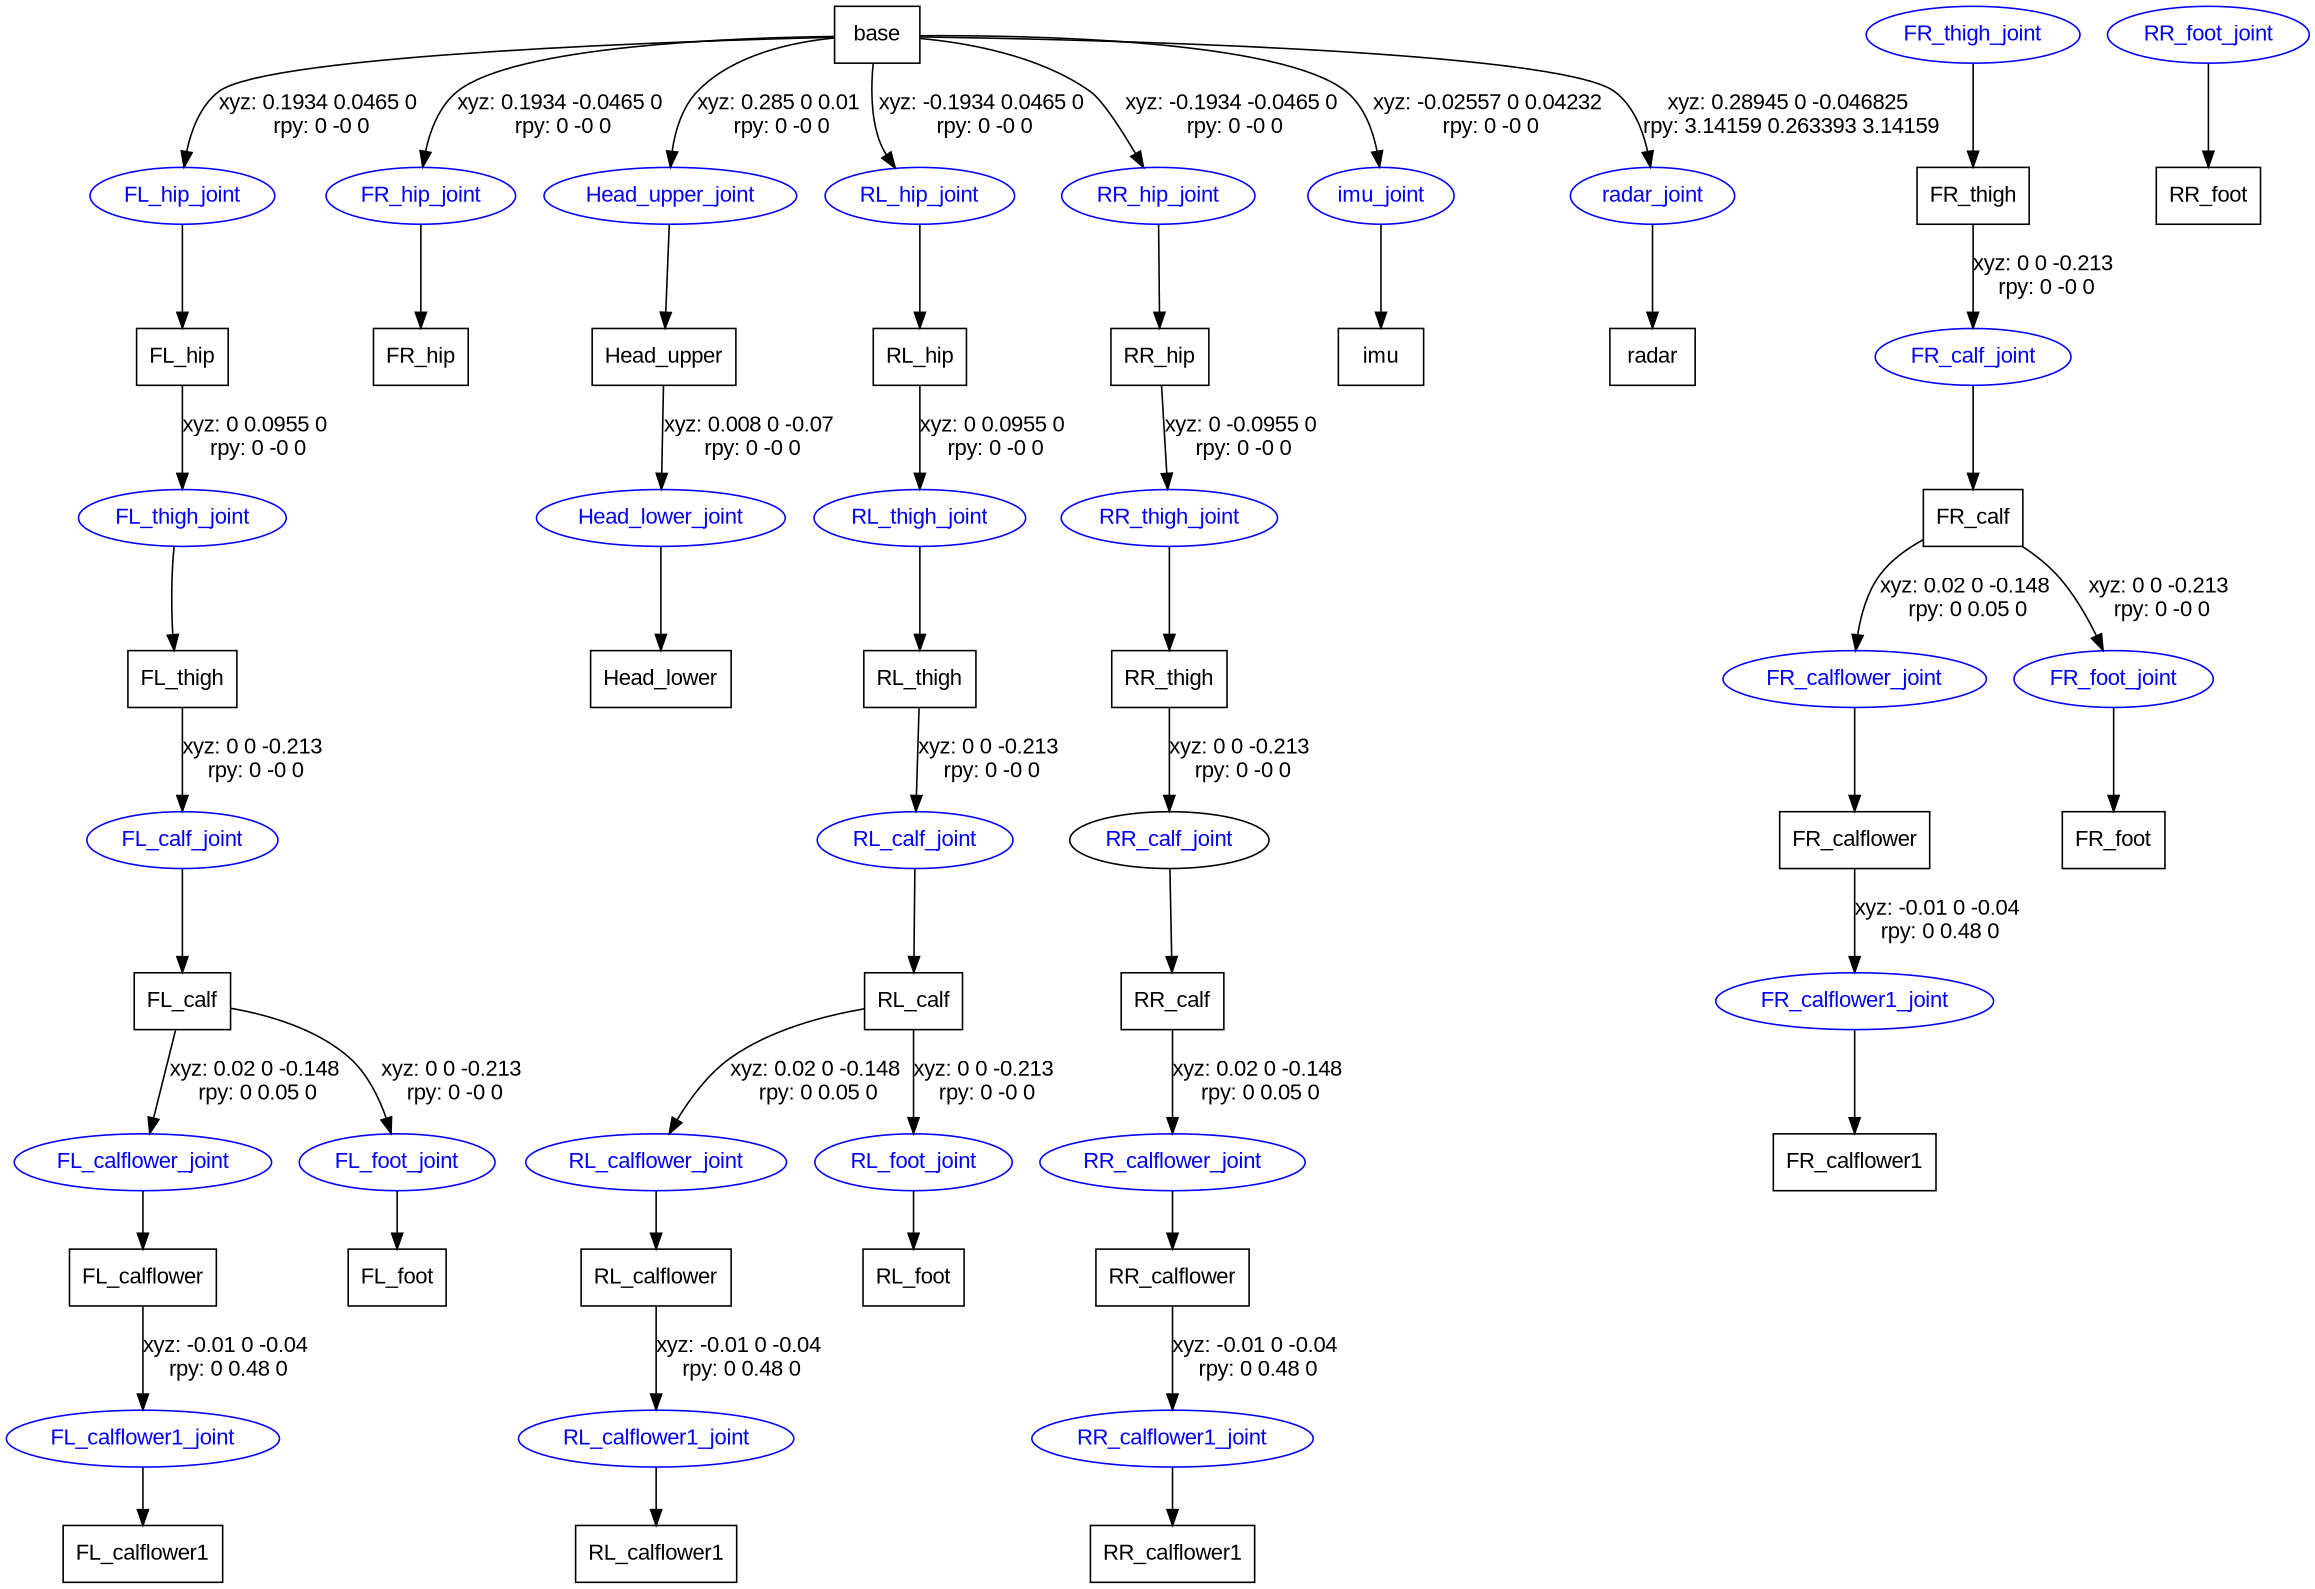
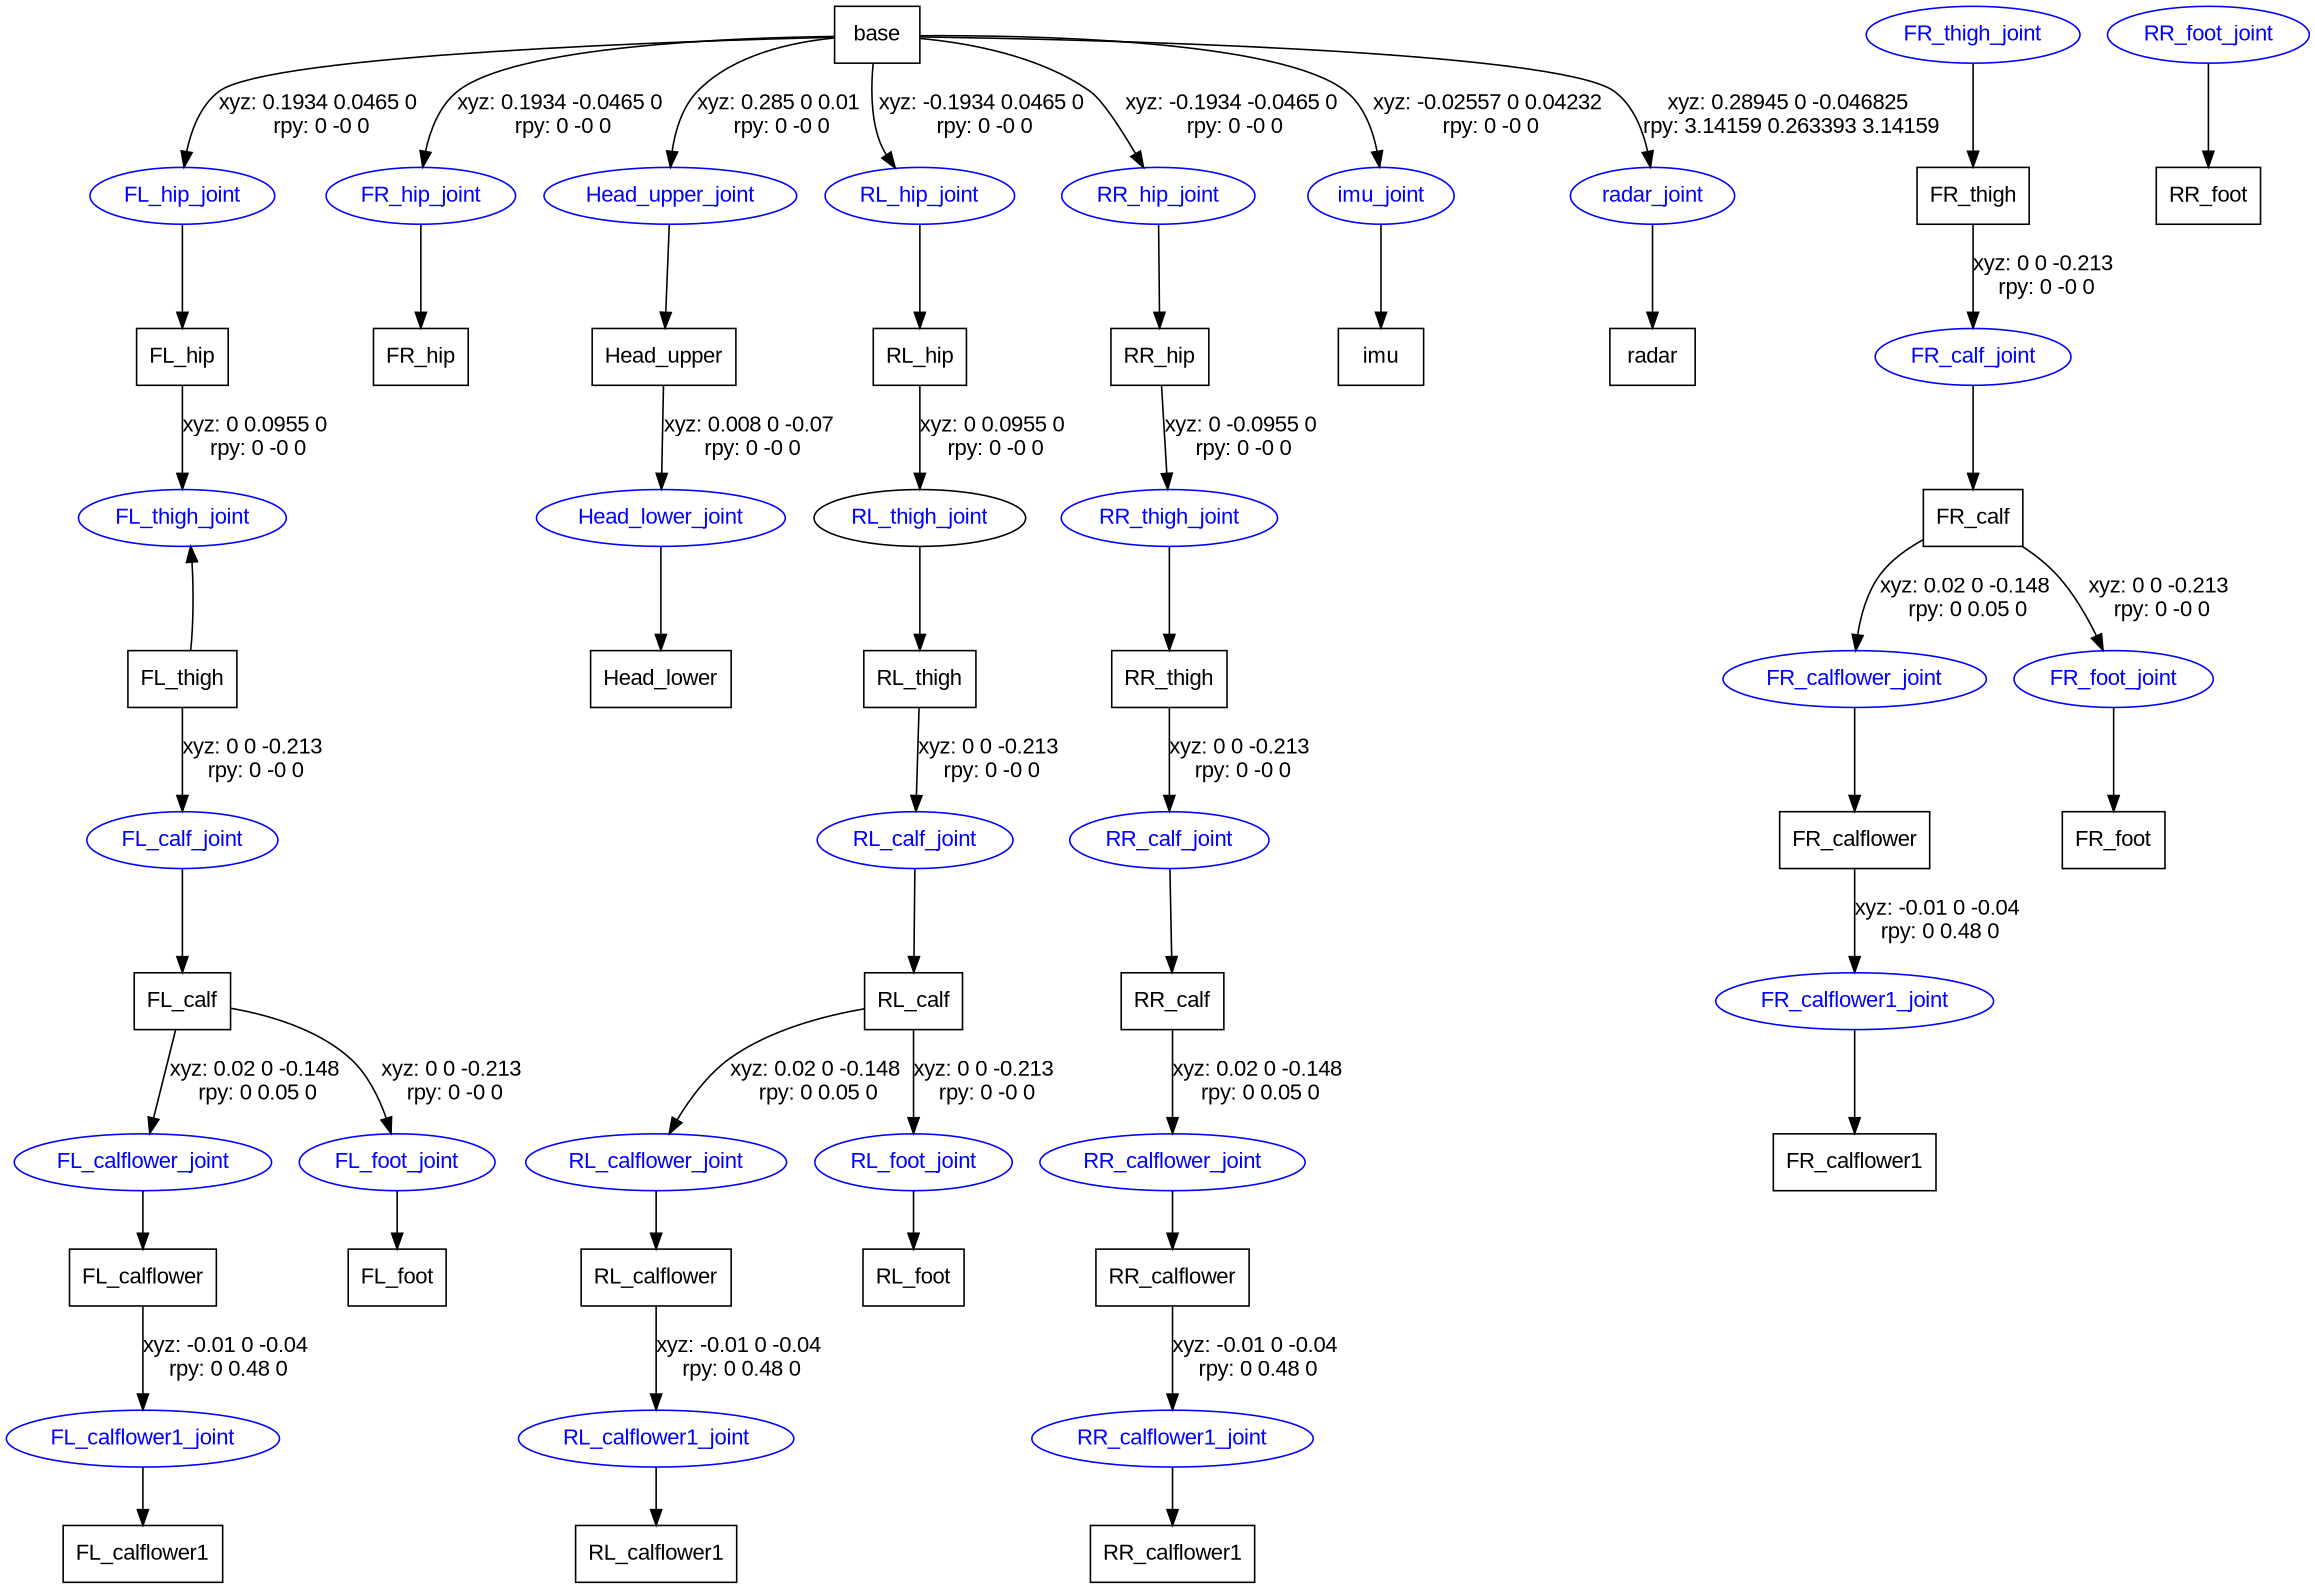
node "RL_thigh_joint": color blue -> black
edge "FL_thigh_joint" -> "FL_thigh": reversed
node "RR_calf_joint": color black -> blue
